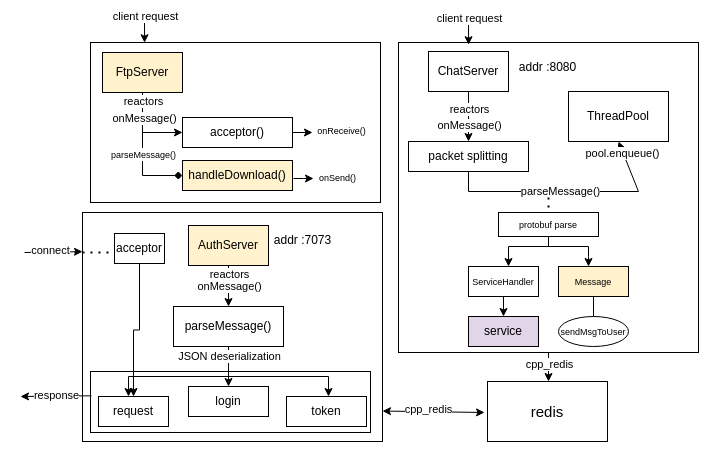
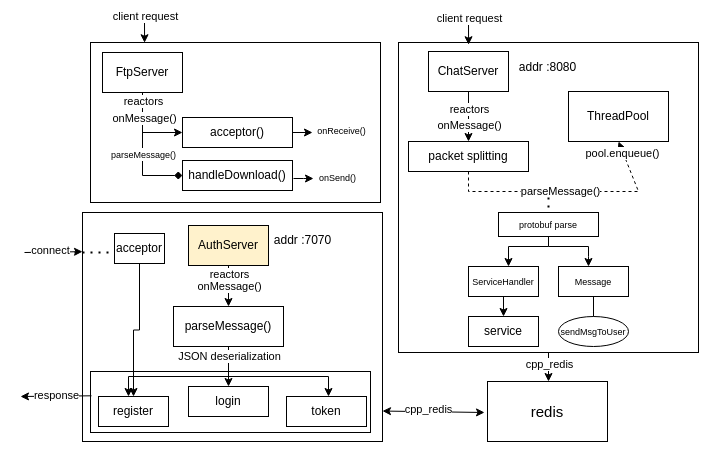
node "FtpServer": fillcolor #fff2cc -> #ffffff
node "handleDownload()": fillcolor #fff2cc -> #ffffff
edge "packet splitting" -> "ThreadPool": style solid -> dashed
node "addr :7073": label "addr :7073" -> "addr :7070"
node "Message": fillcolor #fff2cc -> #ffffff
node "service": fillcolor #e1d5e7 -> #ffffff
node "request": label "request" -> "register"
